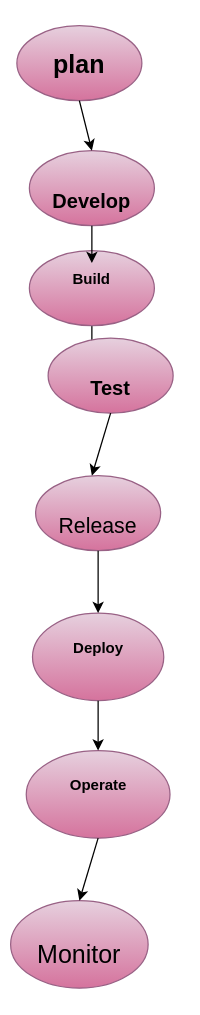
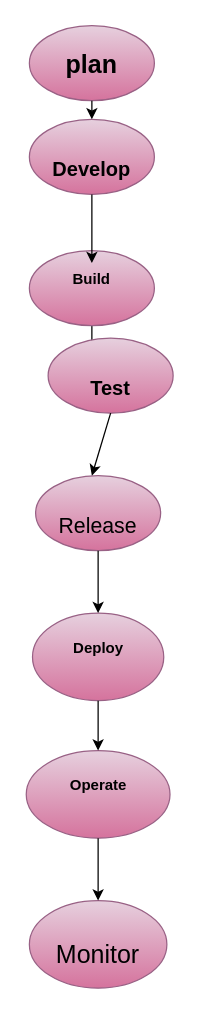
node "plan": moved (79, 63) -> (92, 63)
node "Develop": moved (92, 188) -> (92, 157)
node "Monitor": moved (79, 944) -> (98, 944)
